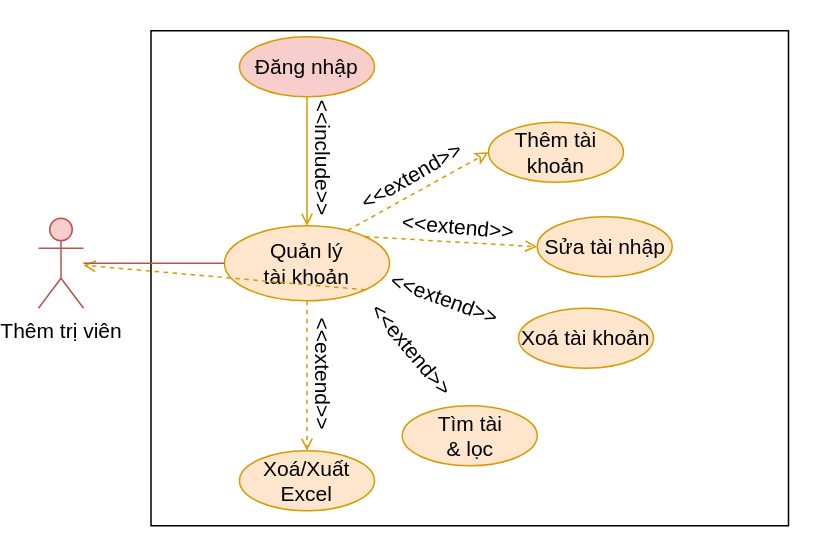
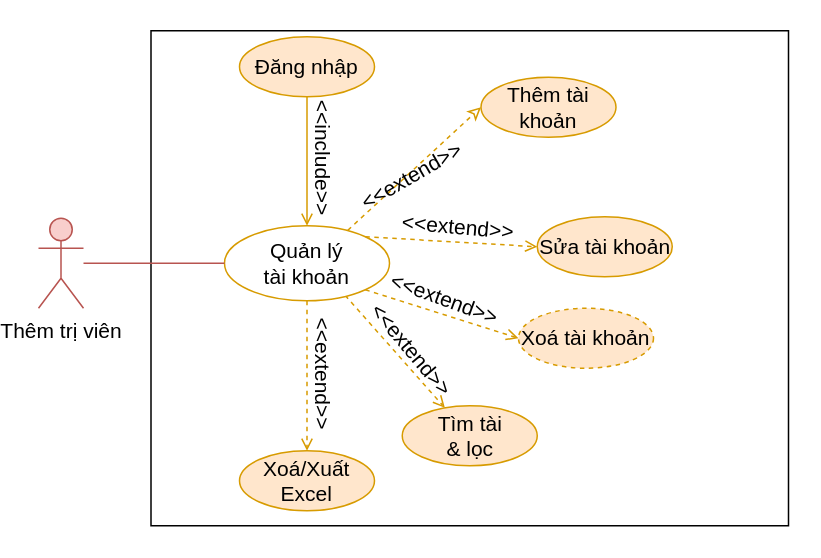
node "Đăng nhập": fillcolor #f8cecc -> #ffe6cc
node "Thêm tài khoản": moved (556, 152) -> (548, 107)
node "Sửa tài nhập": label "Sửa tài nhập" -> "Sửa tài khoản"
node "Quản lý tài khoản": fillcolor #ffe6cc -> #ffffff
edge "Quản lý tài khoản" -> "Thêm trị viên": now "Quản lý tài khoản" -> "Xoá tài khoản"
node "Xoá tài khoản": style solid -> dashed
edge "Quản lý tài khoản" -> "Tìm tài & lọc": added
